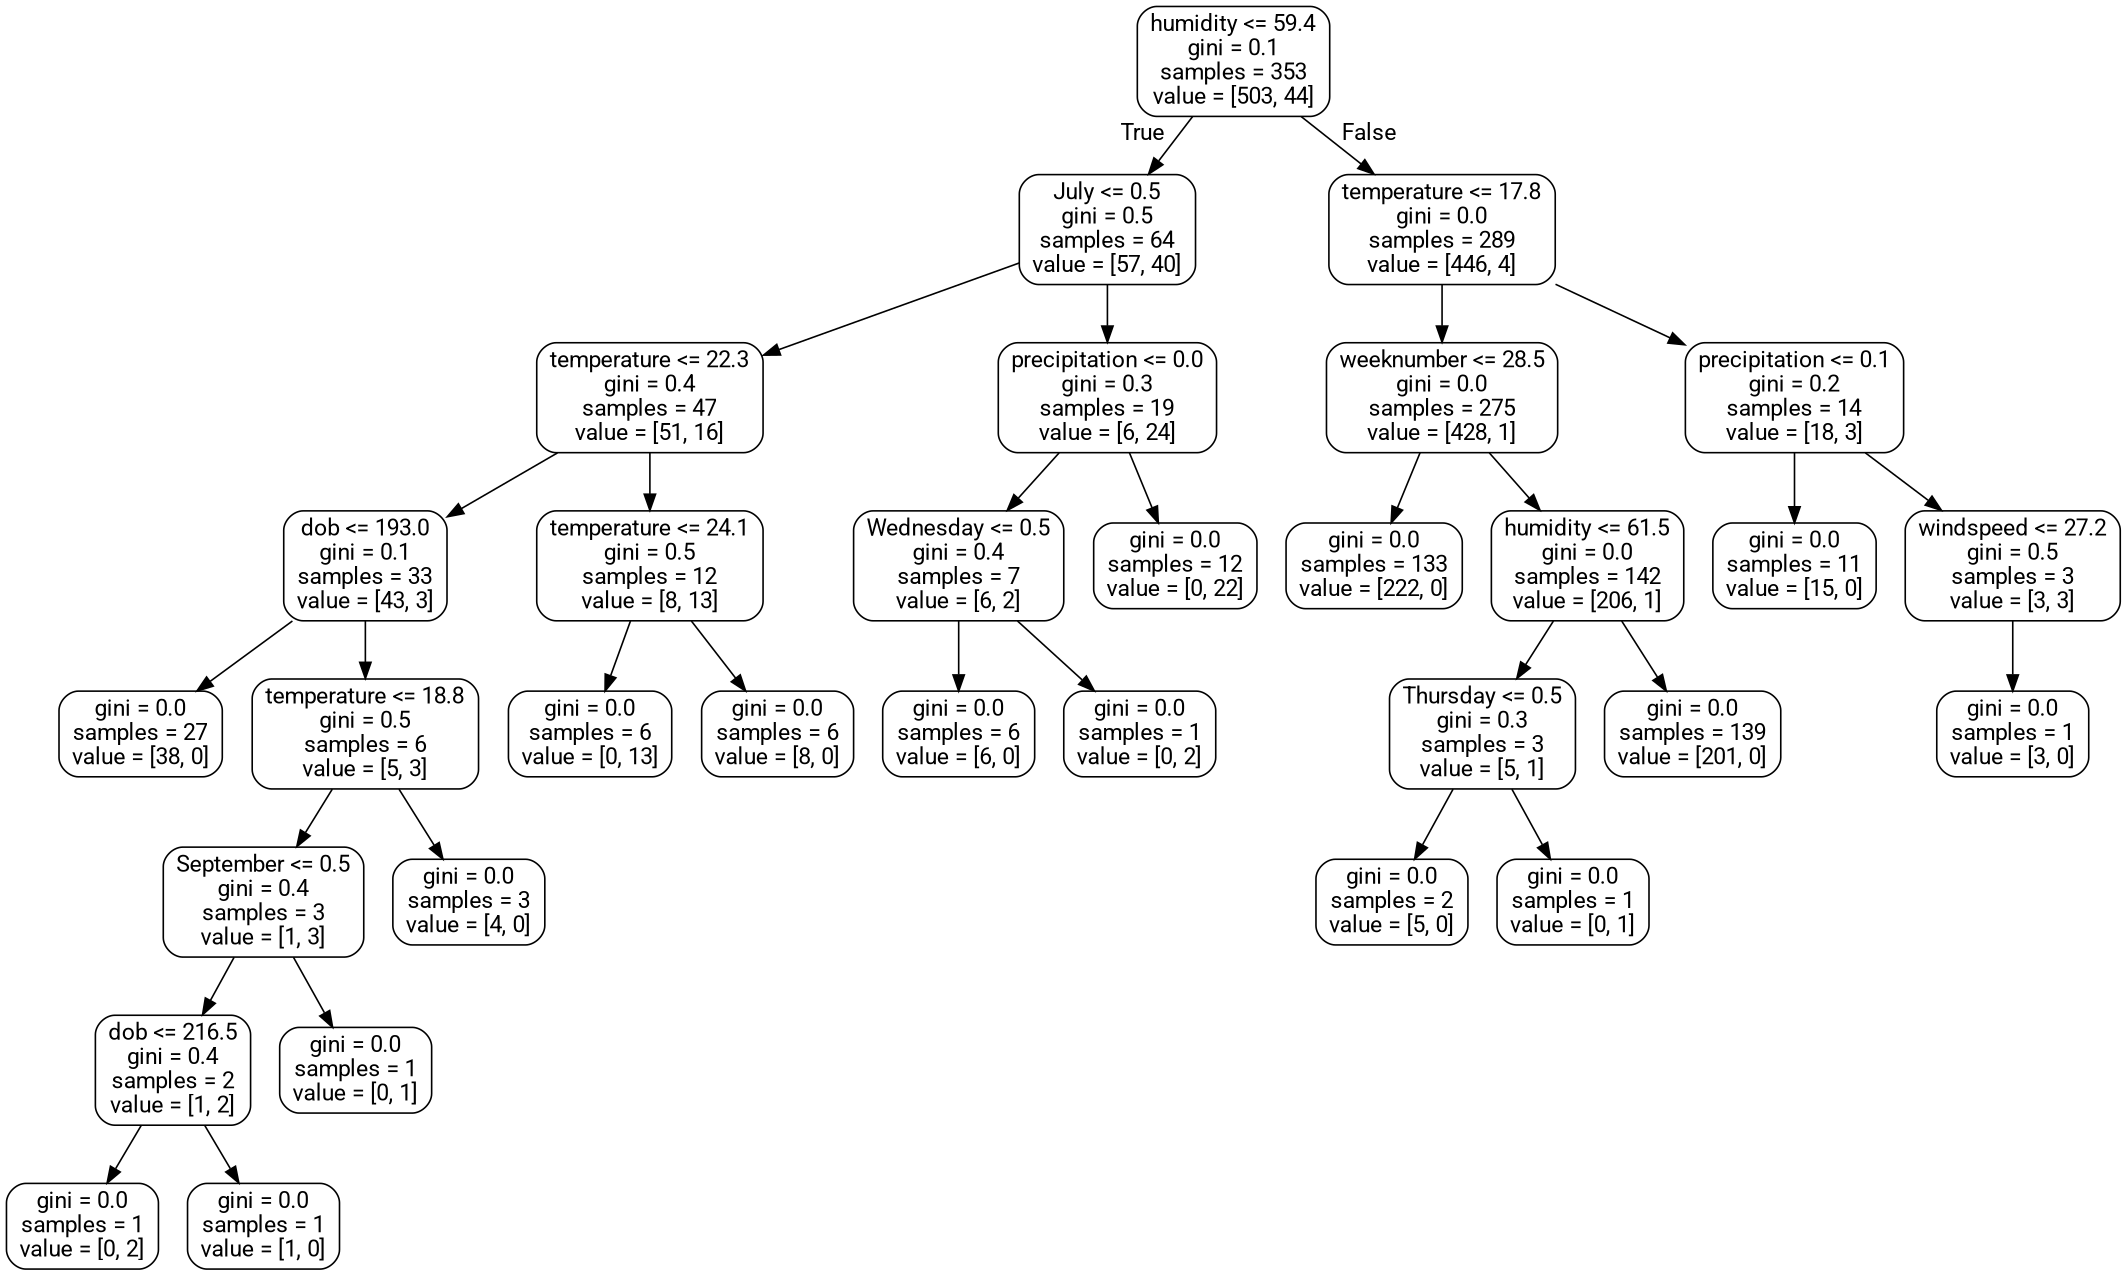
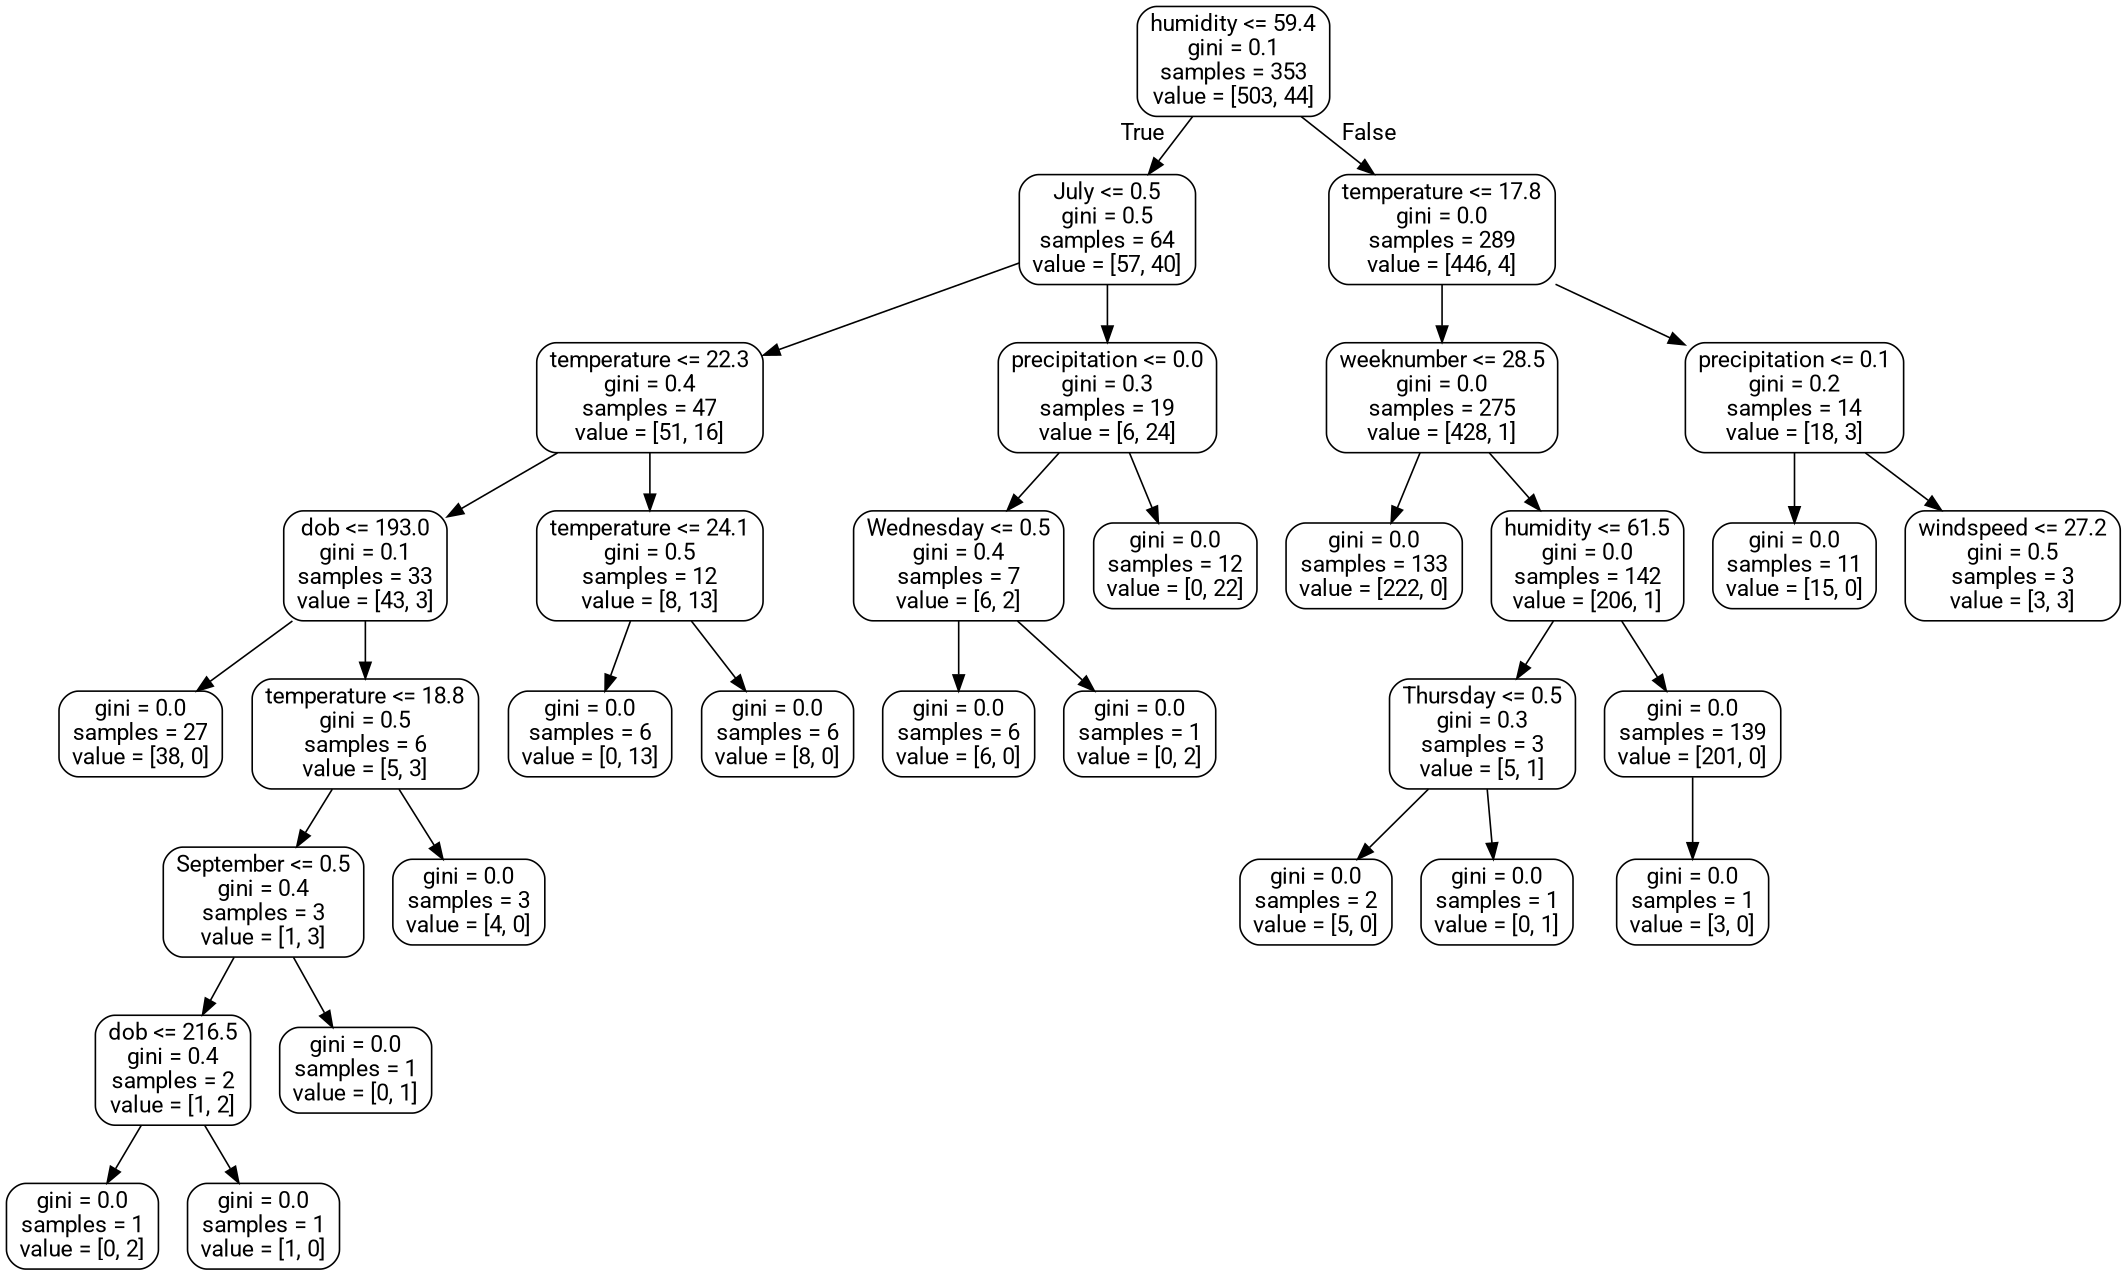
edge "windspeed <= 27.2 gini = 0.5 samples = 3 value = [3, 3]" -> "gini = 0.0 samples = 1 value = [3, 0]": now "gini = 0.0 samples = 139 value = [201, 0]" -> "gini = 0.0 samples = 1 value = [3, 0]"
